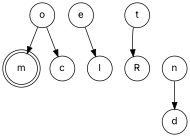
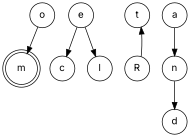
node "a": added
edge "t" -> "R": reversed
edge "o" -> "c": now "e" -> "c"
